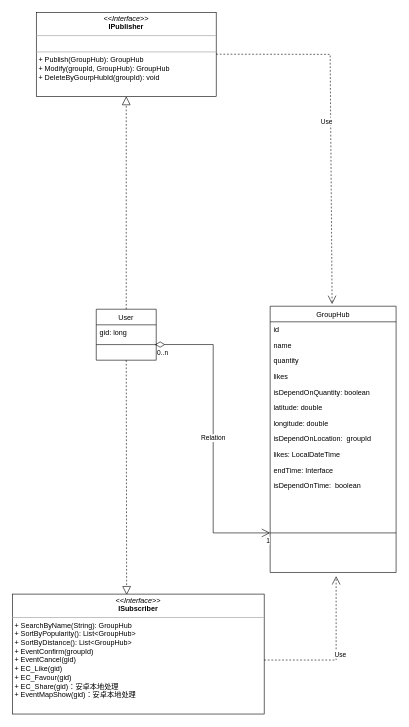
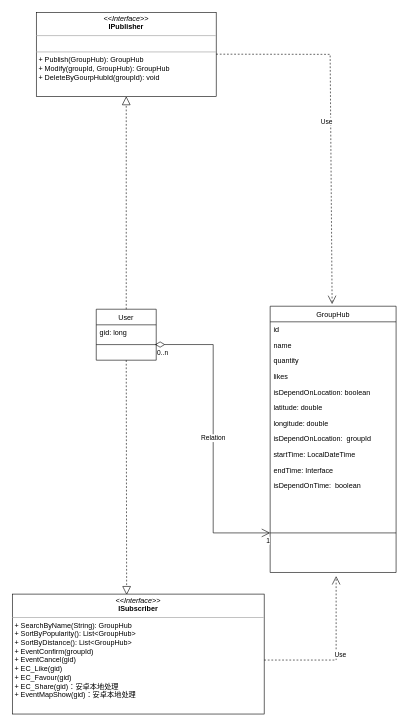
node "isDependOnQuantity: boolean": label "isDependOnQuantity: boolean" -> "isDependOnLocation: boolean"
node "likes: LocalDateTime": label "likes: LocalDateTime" -> "startTime: LocalDateTime"
